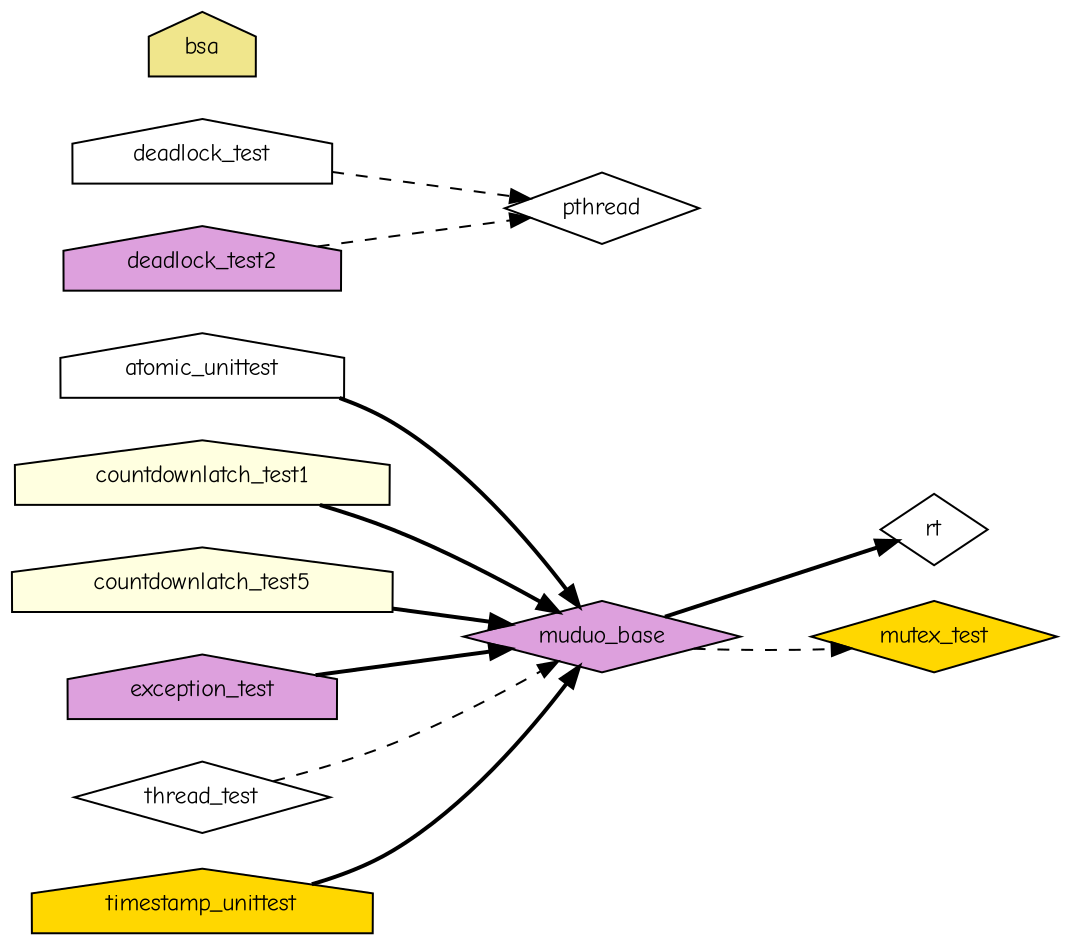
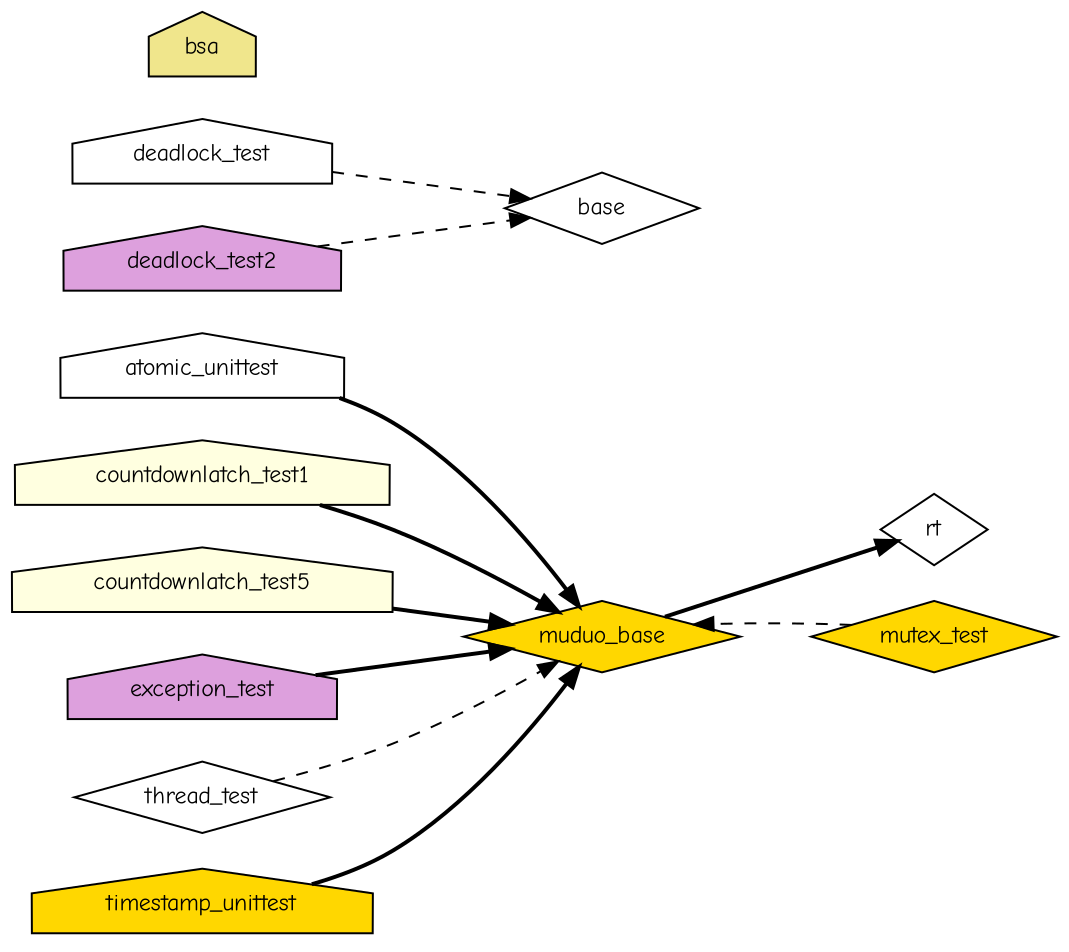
node "pthread": label "pthread" -> "base"
node "muduo_base": fillcolor plum -> gold
edge "muduo_base" -> "mutex_test": reversed
